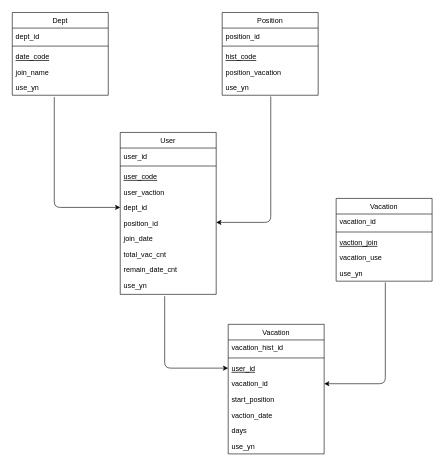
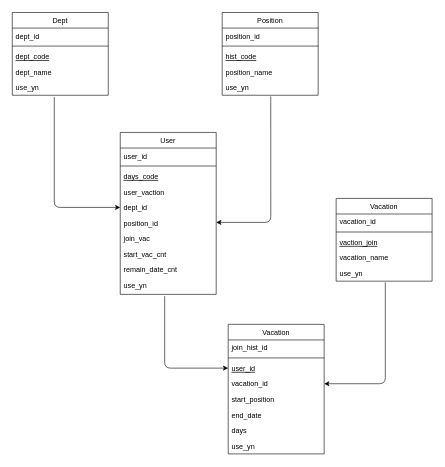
node "date_code": label "date_code" -> "dept_code"
node "join_name": label "join_name" -> "dept_name"
node "position_vacation": label "position_vacation" -> "position_name"
node "user_code": label "user_code" -> "days_code"
node "join_date": label "join_date" -> "join_vac"
node "total_vac_cnt": label "total_vac_cnt" -> "start_vac_cnt"
node "vacation_use": label "vacation_use" -> "vacation_name"
node "vacation_hist_id": label "vacation_hist_id" -> "join_hist_id"
node "vaction_date": label "vaction_date" -> "end_date"
